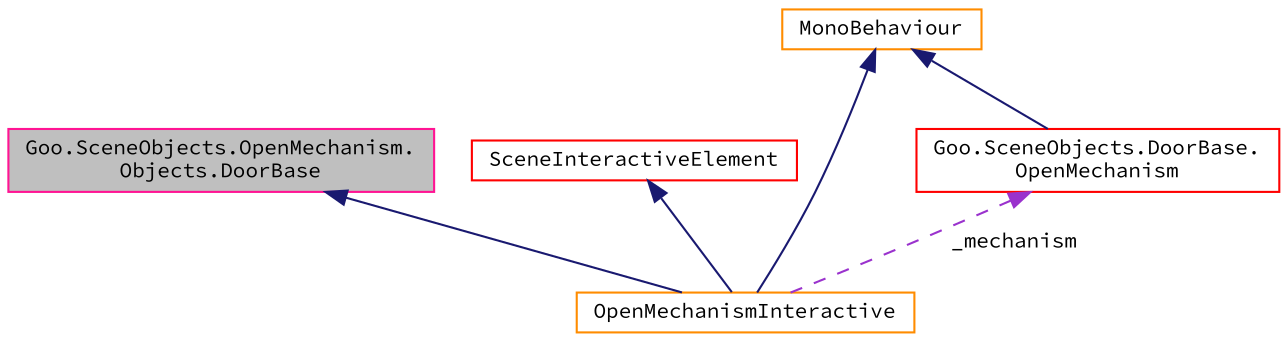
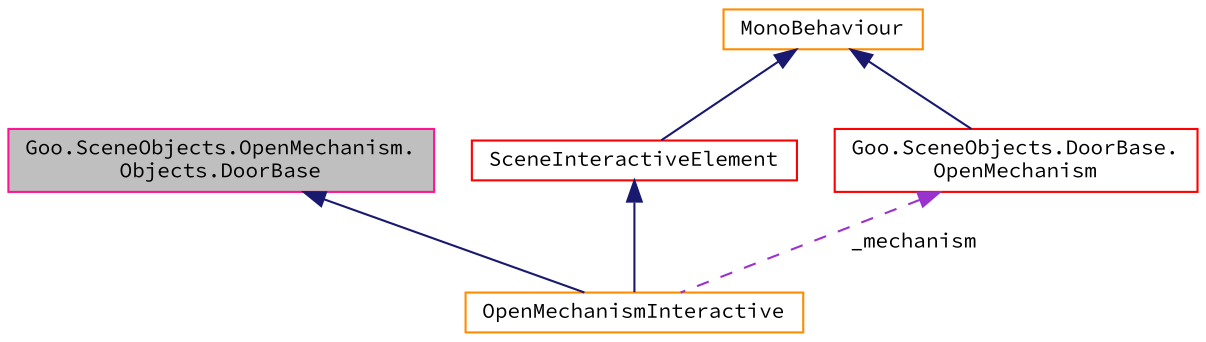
edge "OpenMechanismInteractive" -> "MonoBehaviour": now "SceneInteractiveElement" -> "MonoBehaviour"
